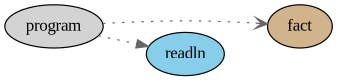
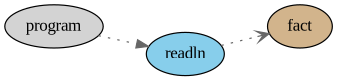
edge "program" -> "fact": now "readln" -> "fact"
